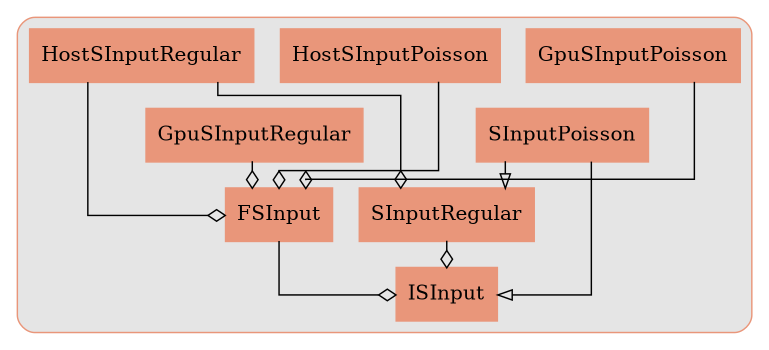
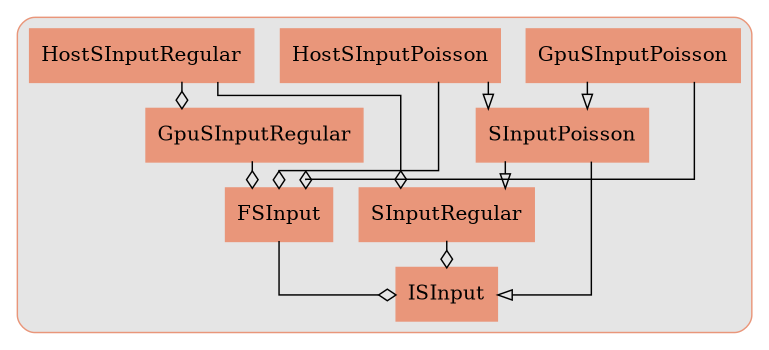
edge "HostSInputPoisson" -> "SInputPoisson": added
edge "GpuSInputPoisson" -> "SInputPoisson": added
edge "HostSInputRegular" -> "FSInput": now "HostSInputRegular" -> "GpuSInputRegular"
